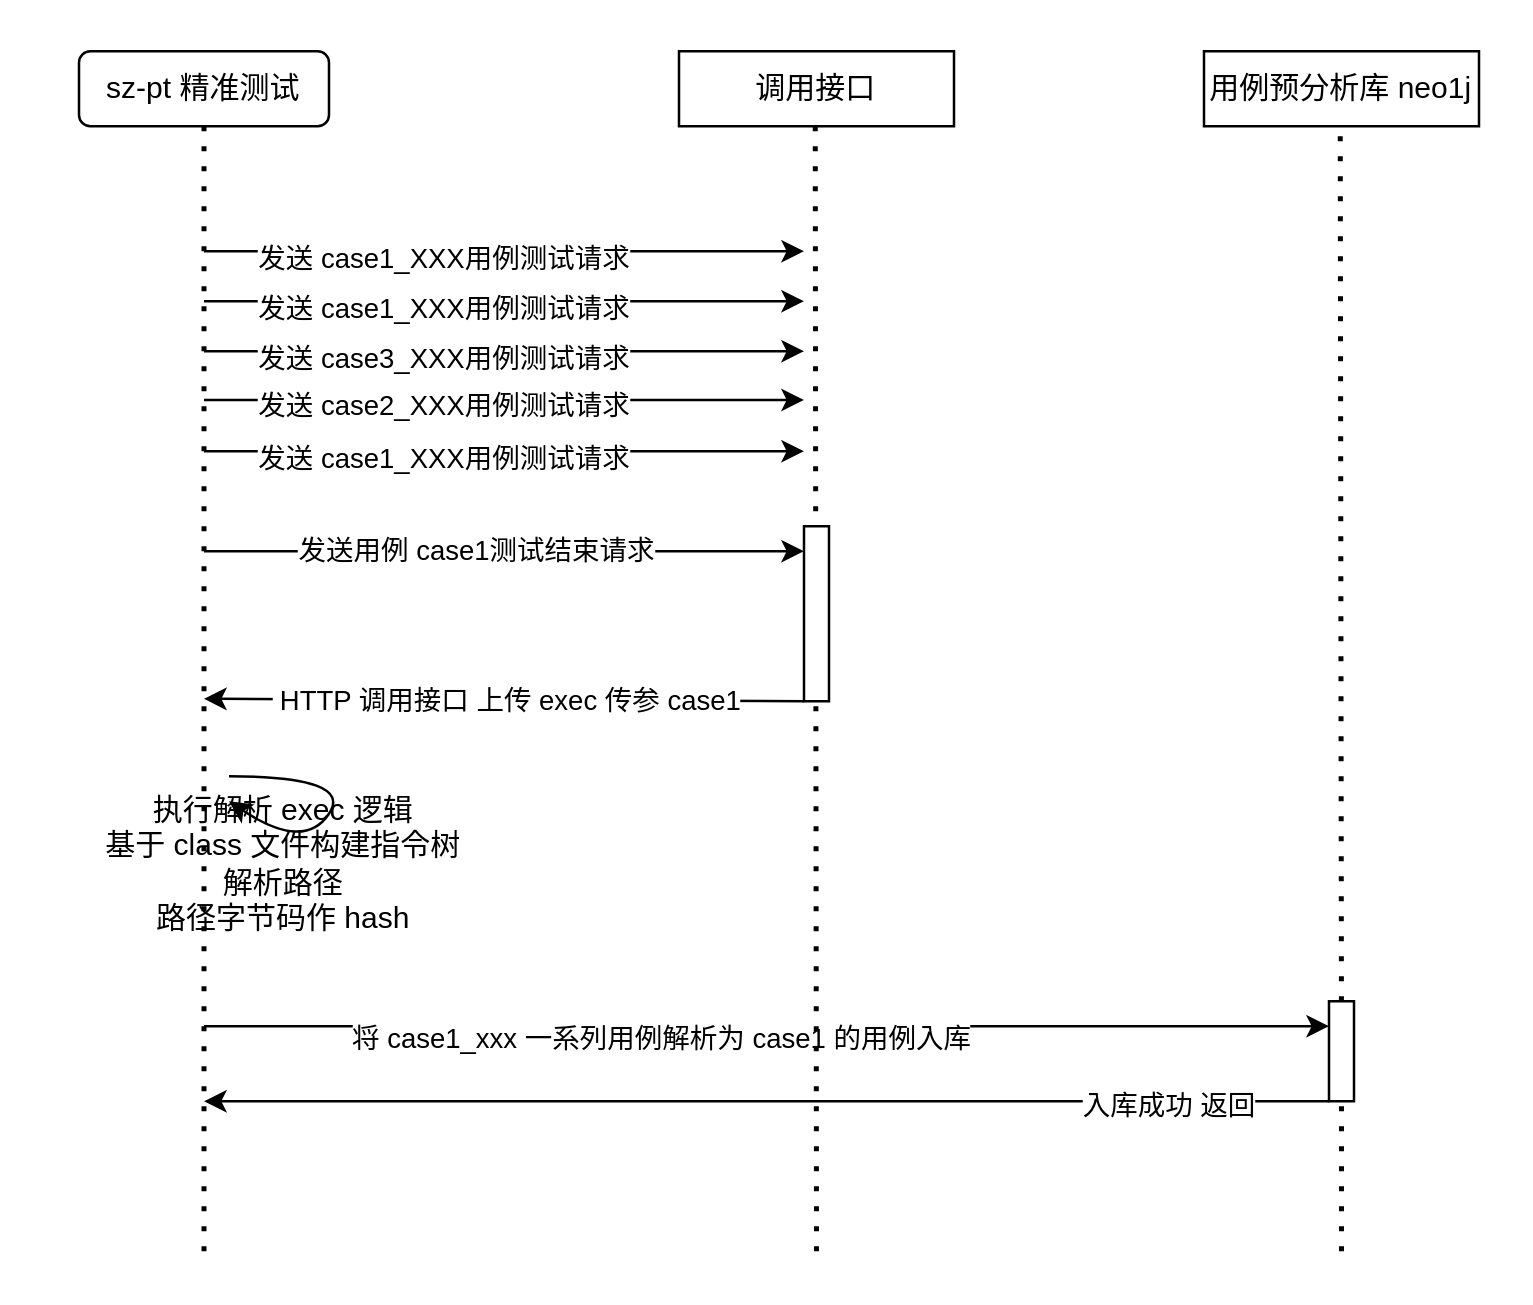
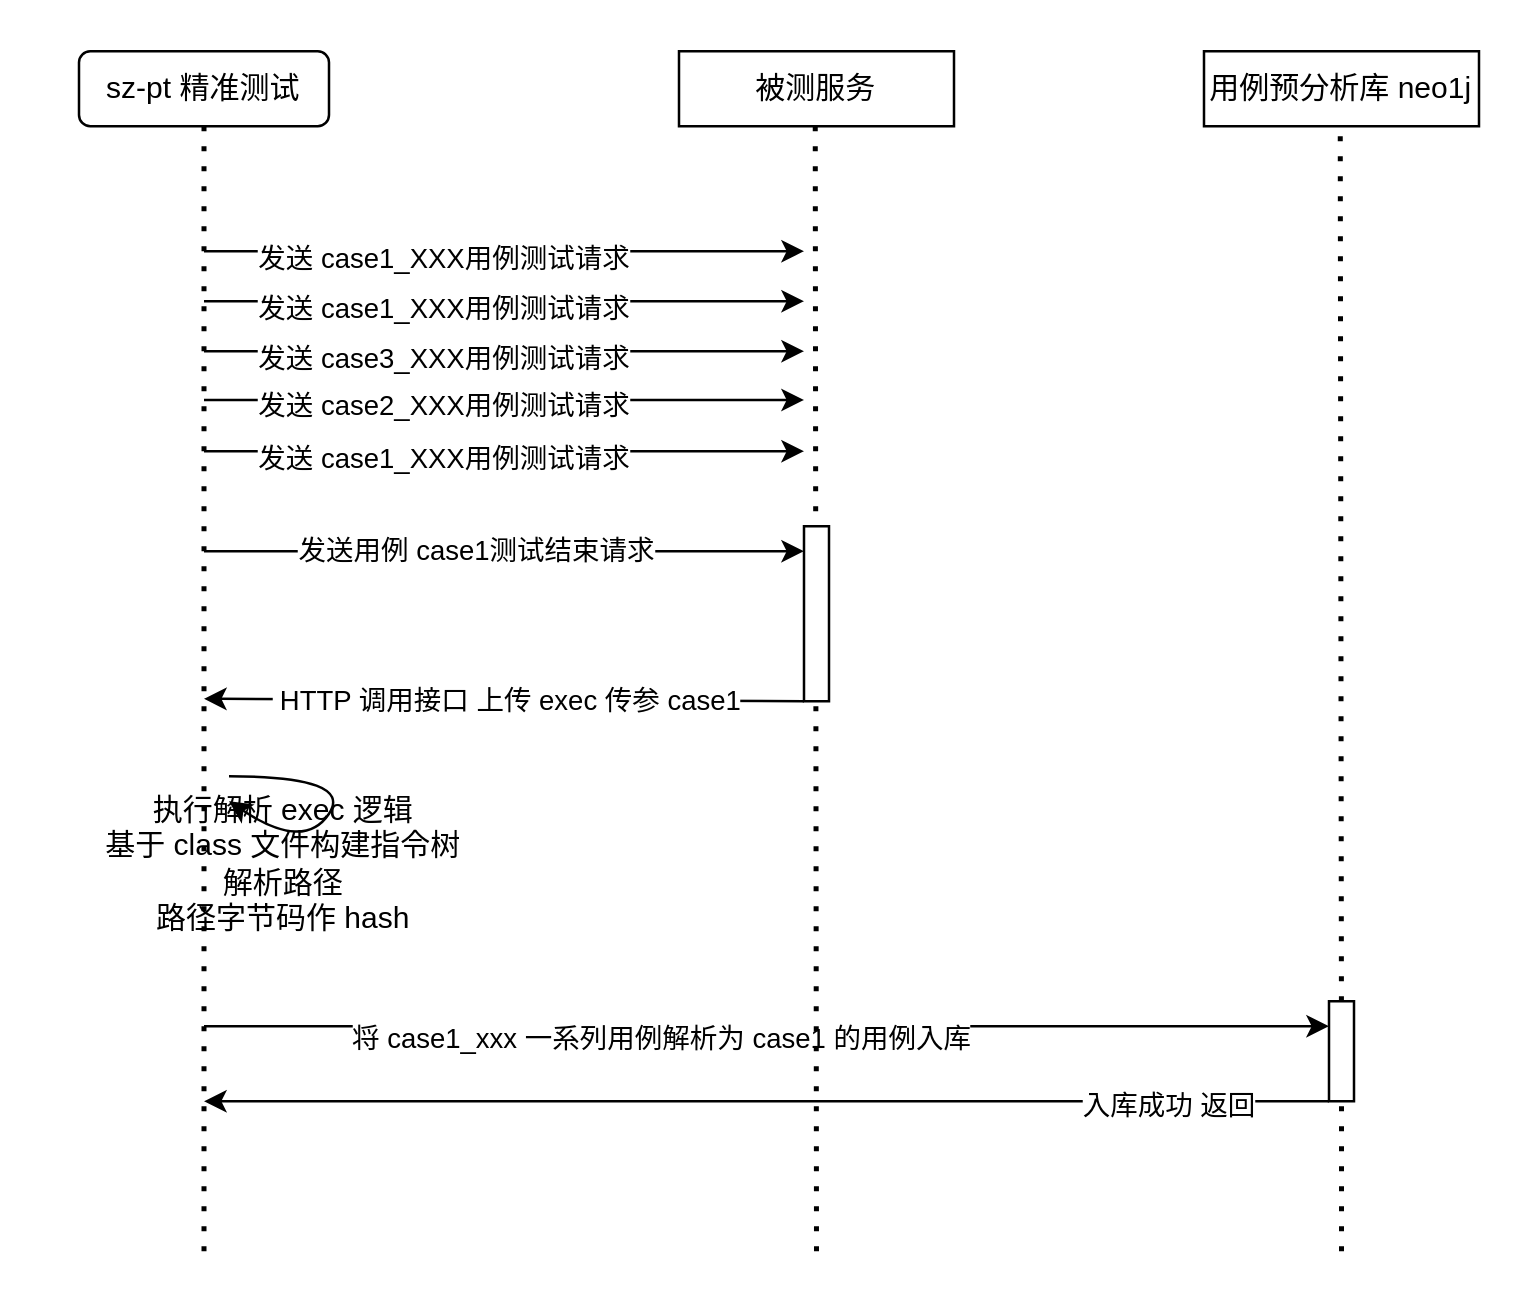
node "调用接口": label "调用接口" -> "被测服务"
